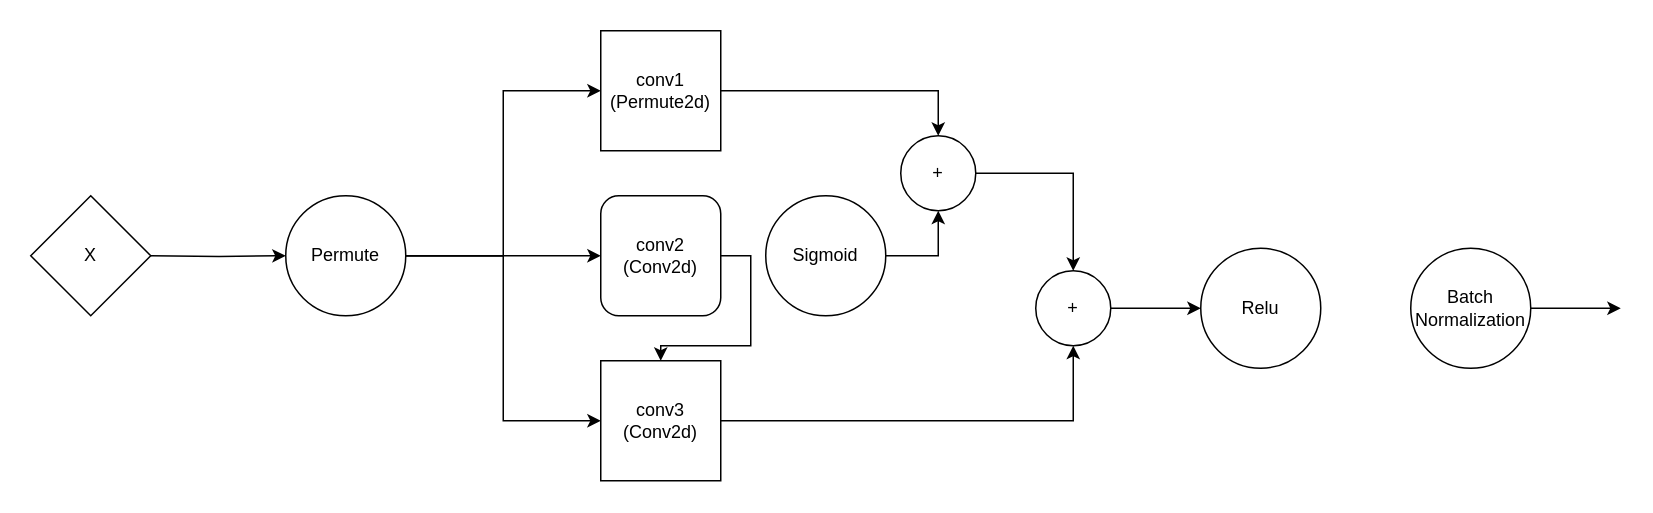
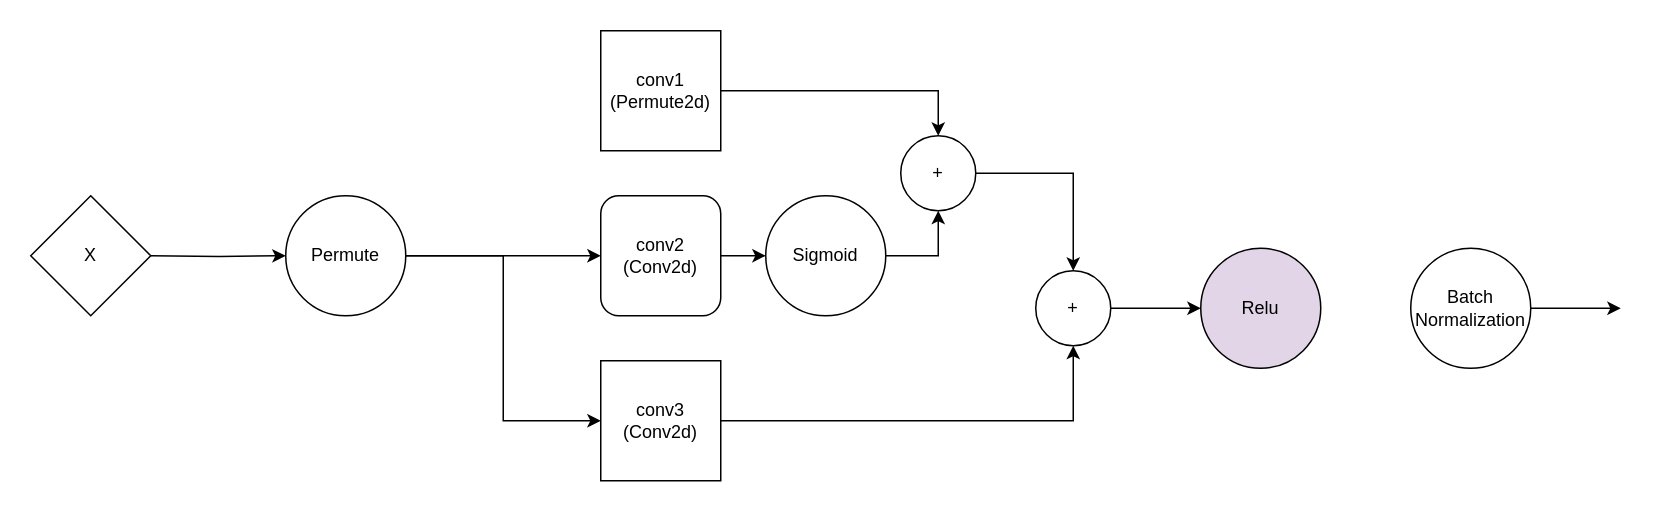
edge "Permute" -> "conv1 (Permute2d)": removed
node "Relu": fillcolor #ffffff -> #e1d5e7
edge "conv2 (Conv2d)" -> "conv3 (Conv2d)": now "conv2 (Conv2d)" -> "Sigmoid"
